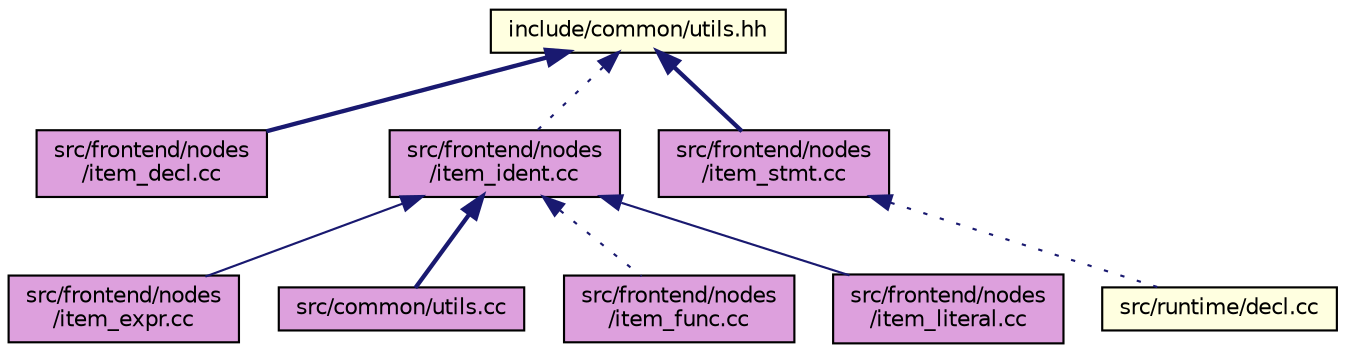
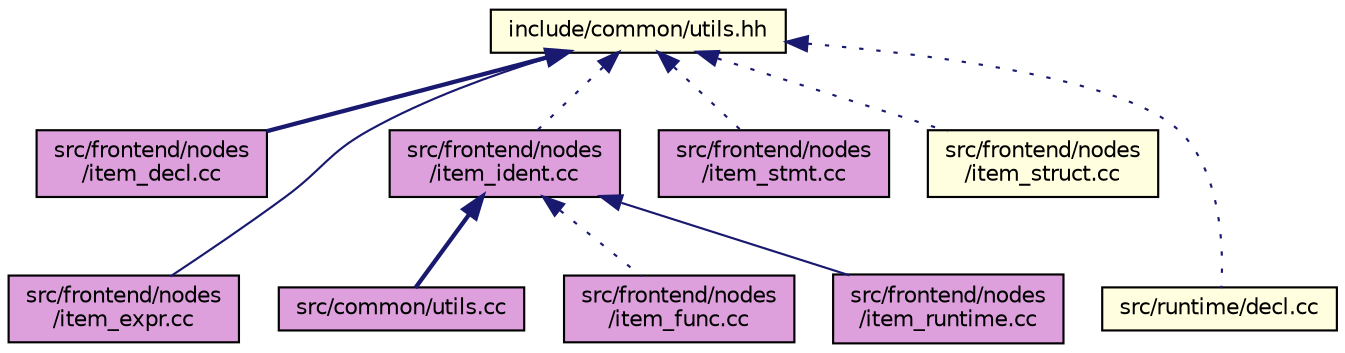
edge "src/frontend/nodes /item_stmt.cc" -> "include/common/utils.hh": style bold -> dotted
node "src/frontend/nodes /item_struct.cc": added
edge "src/frontend/nodes /item_expr.cc" -> "src/frontend/nodes /item_ident.cc": now "src/frontend/nodes /item_expr.cc" -> "include/common/utils.hh"
edge "src/runtime/decl.cc" -> "src/frontend/nodes /item_stmt.cc": now "src/runtime/decl.cc" -> "include/common/utils.hh"
node "src/frontend/nodes /item_literal.cc": label "src/frontend/nodes /item_literal.cc" -> "src/frontend/nodes /item_runtime.cc"
